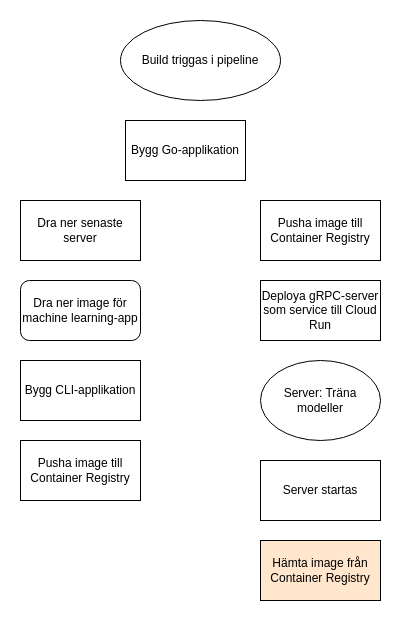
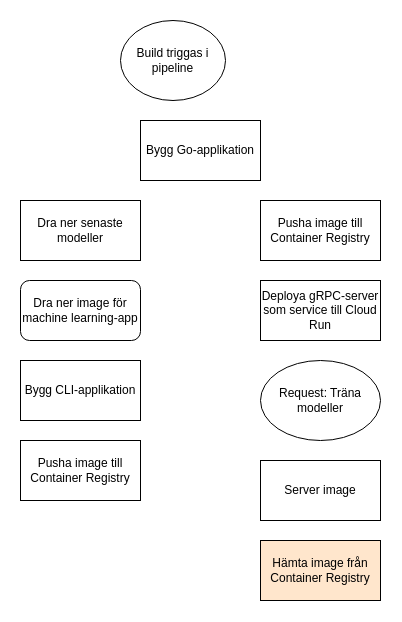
node "Build triggas i pipeline": size 160x80 -> 105x80
node "Bygg Go-applikation": moved (186, 151) -> (201, 151)
node "Dra ner senaste server": label "Dra ner senaste server" -> "Dra ner senaste modeller"
node "Server: Träna modeller": label "Server: Träna modeller" -> "Request: Träna modeller"
node "Server startas": label "Server startas" -> "Server image"
